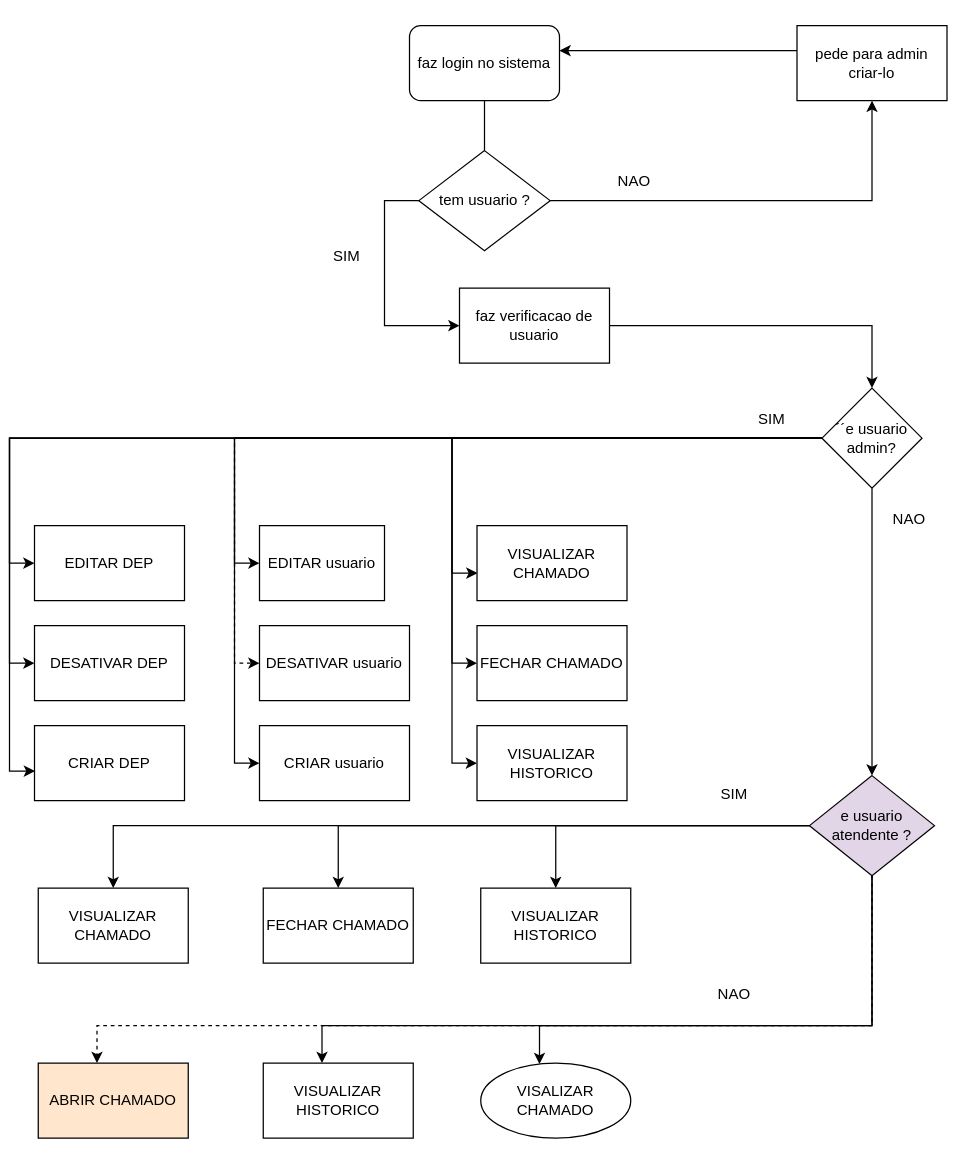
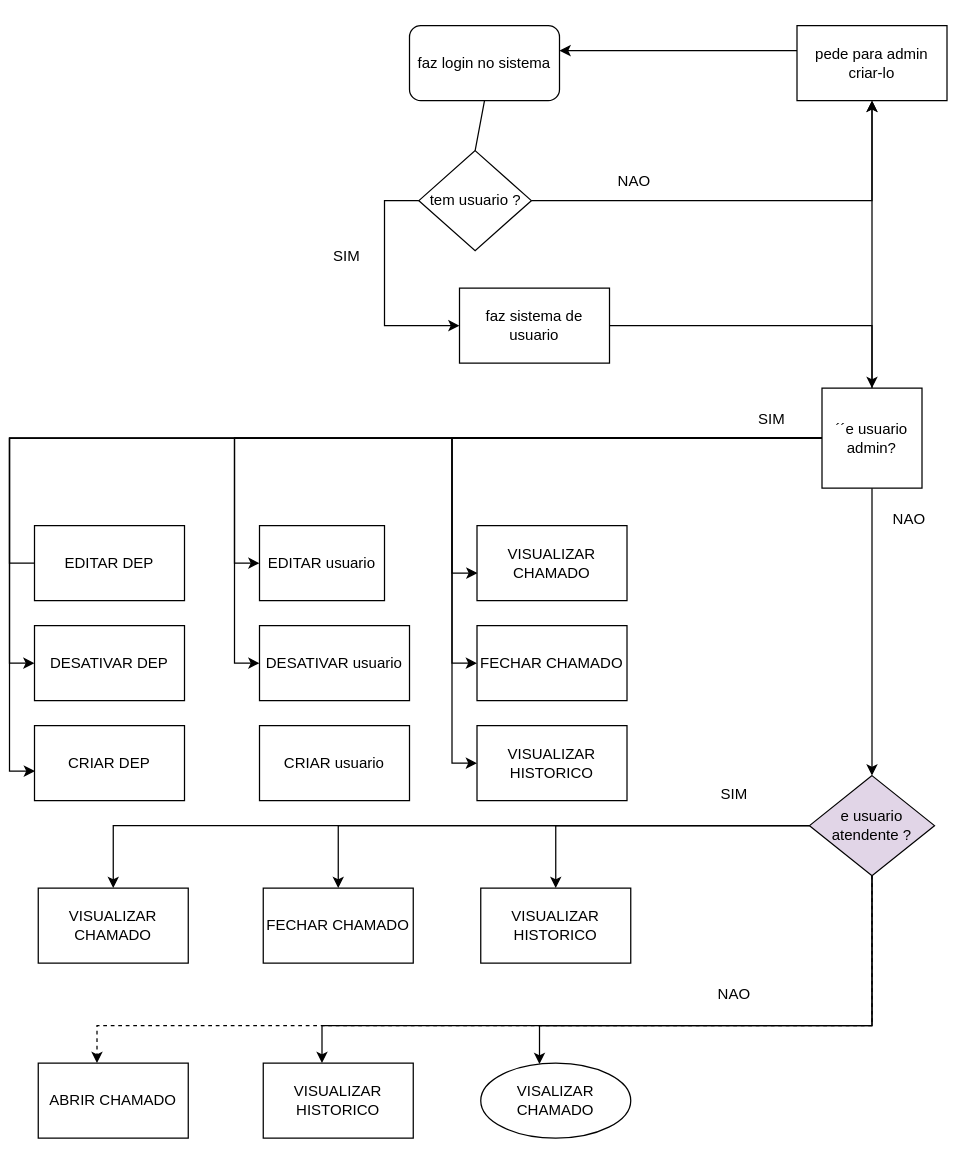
node "tem usuario ?": size 131x100 -> 113x100
node "faz verificacao de usuario": label "faz verificacao de usuario" -> "faz sistema de usuario"
node "´´e usuario admin?": shape diamond -> rectangle
edge "´´e usuario admin?" -> "EDITAR DEP": arrowhead classic -> none
edge "´´e usuario admin?" -> "DESATIVAR usuario": style dashed -> solid
edge "´´e usuario admin?" -> "CRIAR usuario": now "´´e usuario admin?" -> "pede para admin criar-lo"
node "ABRIR CHAMADO": fillcolor #ffe6cc -> #ffffff
